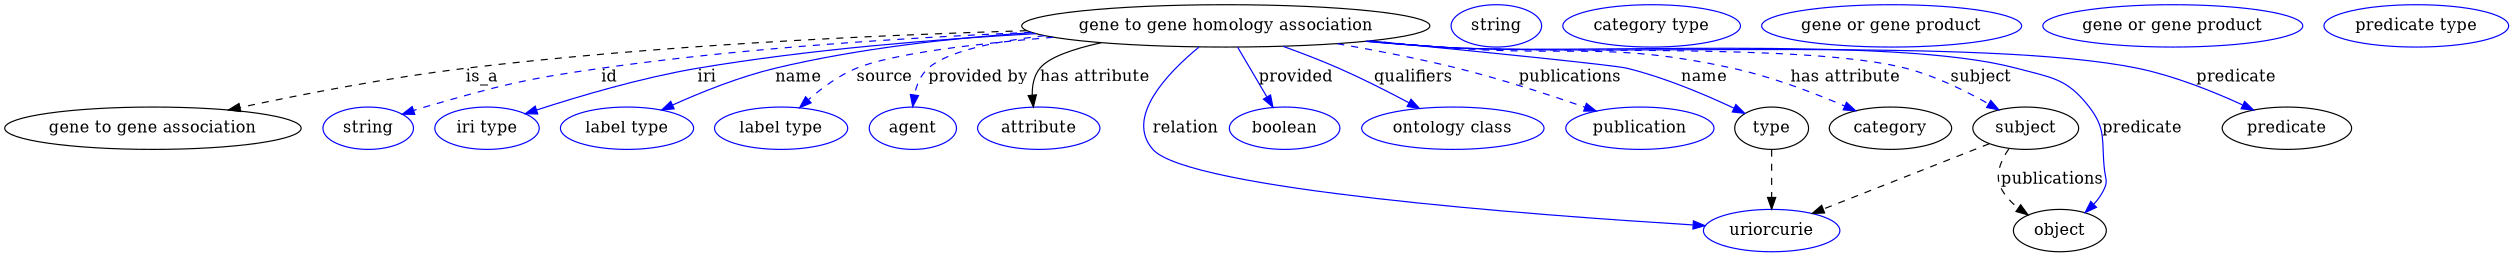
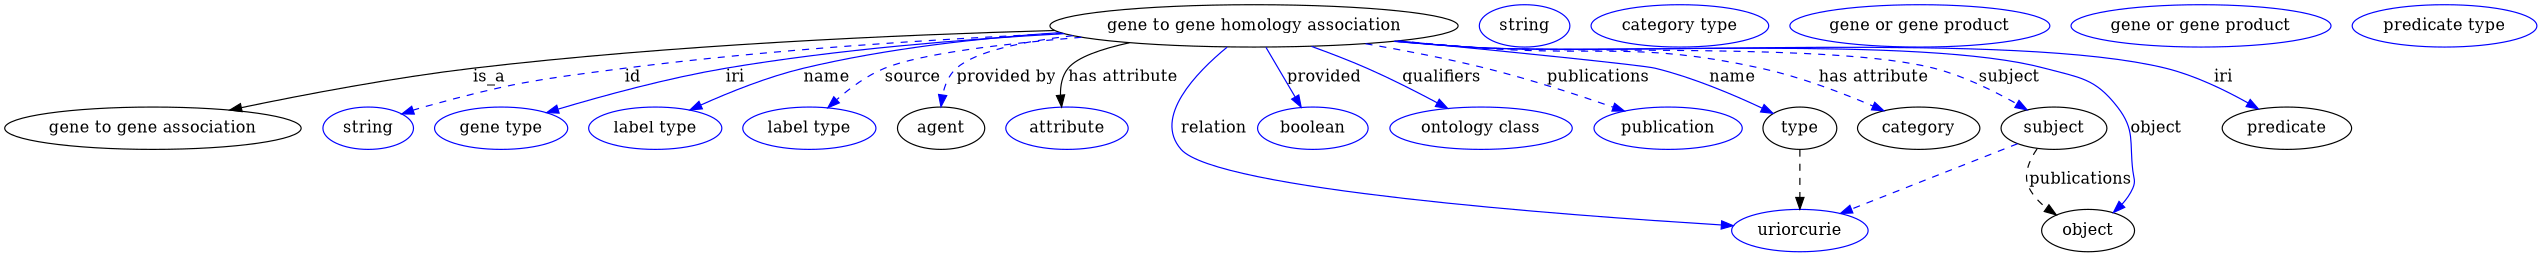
edge "gene to gene homology association" -> "gene to gene association": style dashed -> solid
edge "gene to gene homology association" -> "predicate": label "predicate" -> "iri"
node "iri type": label "iri type" -> "gene type"
node "agent": color blue -> black
edge "gene to gene homology association" -> "object": label "predicate" -> "object"
edge "subject" -> "uriorcurie": color black -> blue
